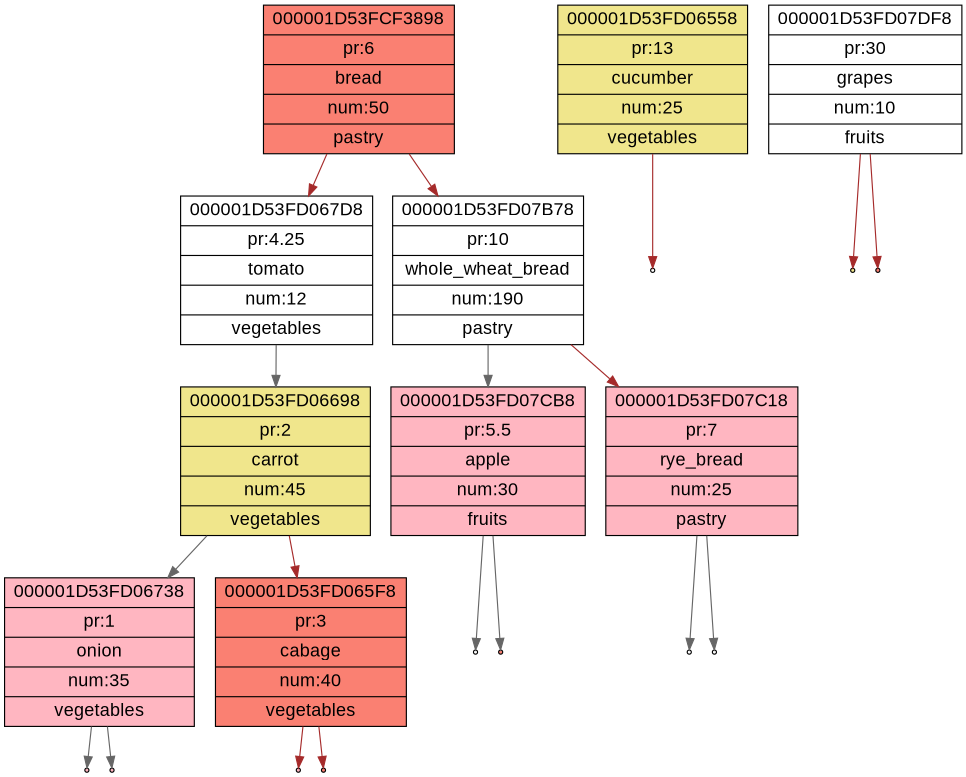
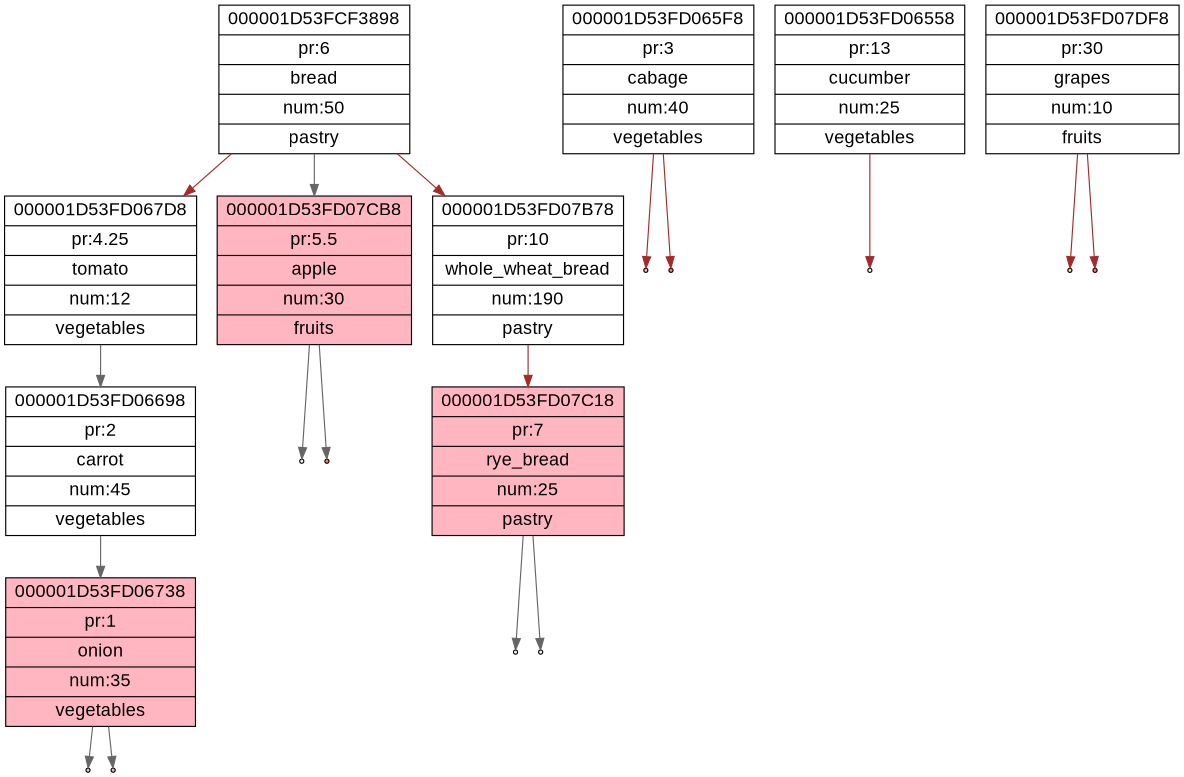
node "000001D53FCF3898": fillcolor salmon -> white
node "000001D53FD06558": fillcolor khaki -> white
edge "000001D53FD07B78" -> "000001D53FD07CB8": now "000001D53FCF3898" -> "000001D53FD07CB8"
node "000001D53FD06698": fillcolor khaki -> white
edge "000001D53FD06698" -> "000001D53FD065F8": removed
node "000001D53FD065F8": fillcolor salmon -> white
